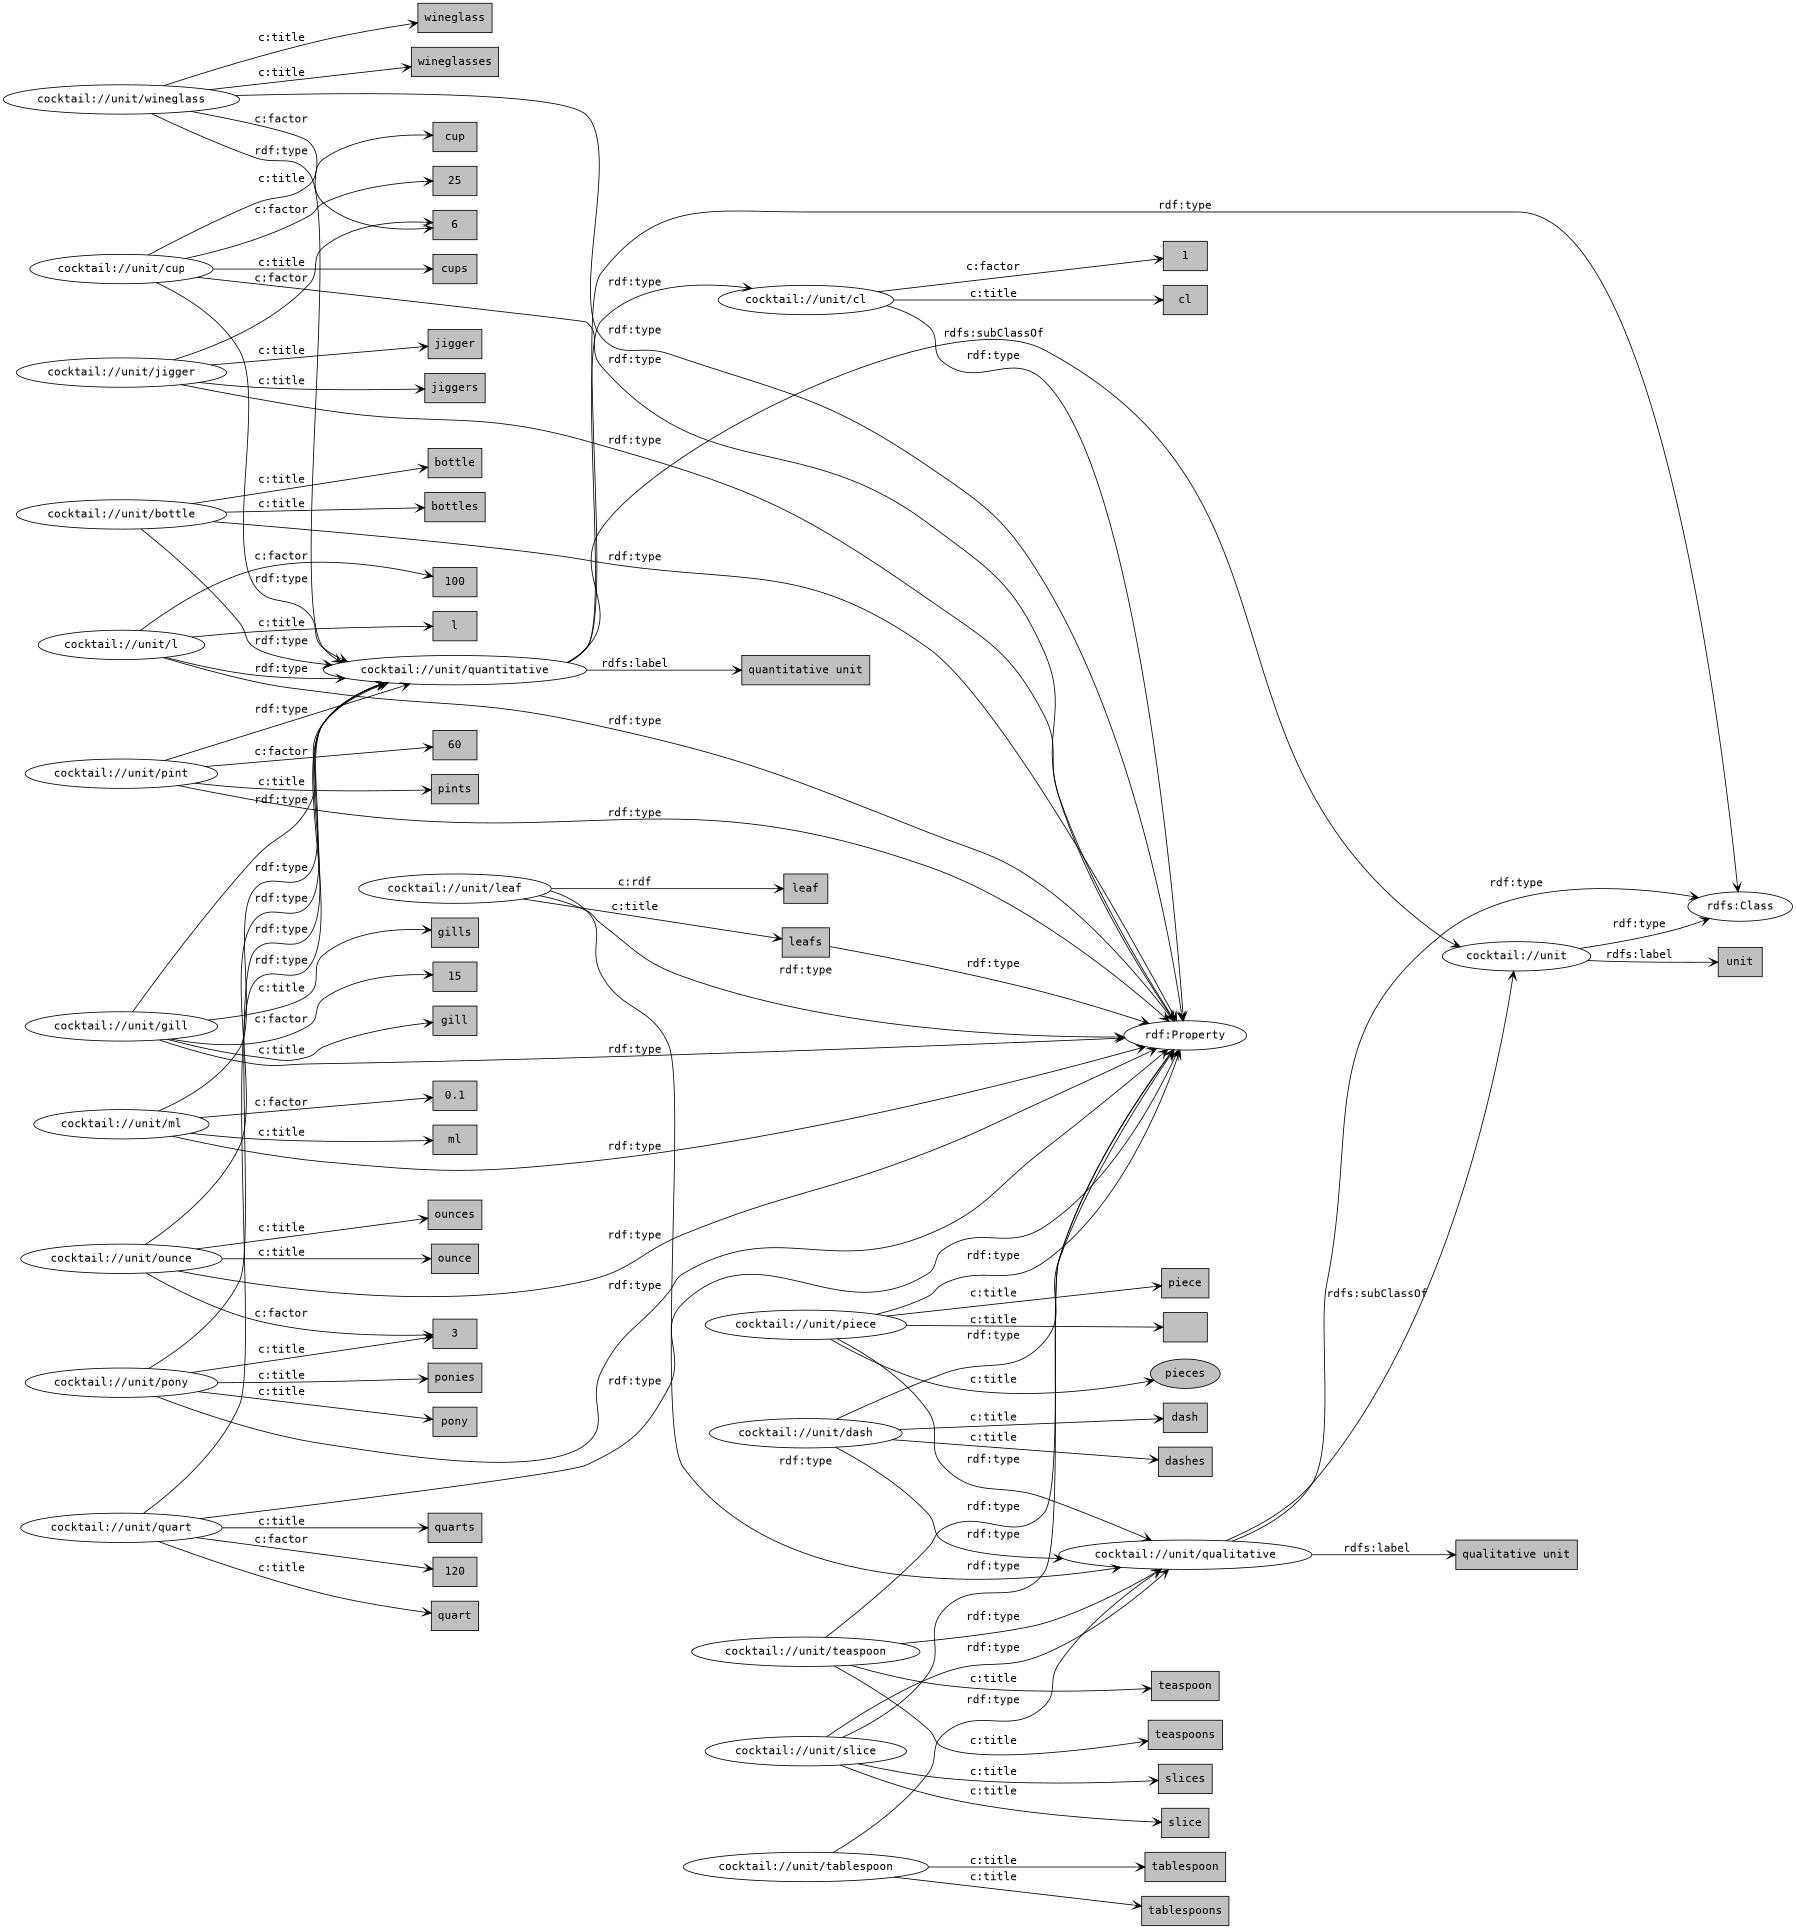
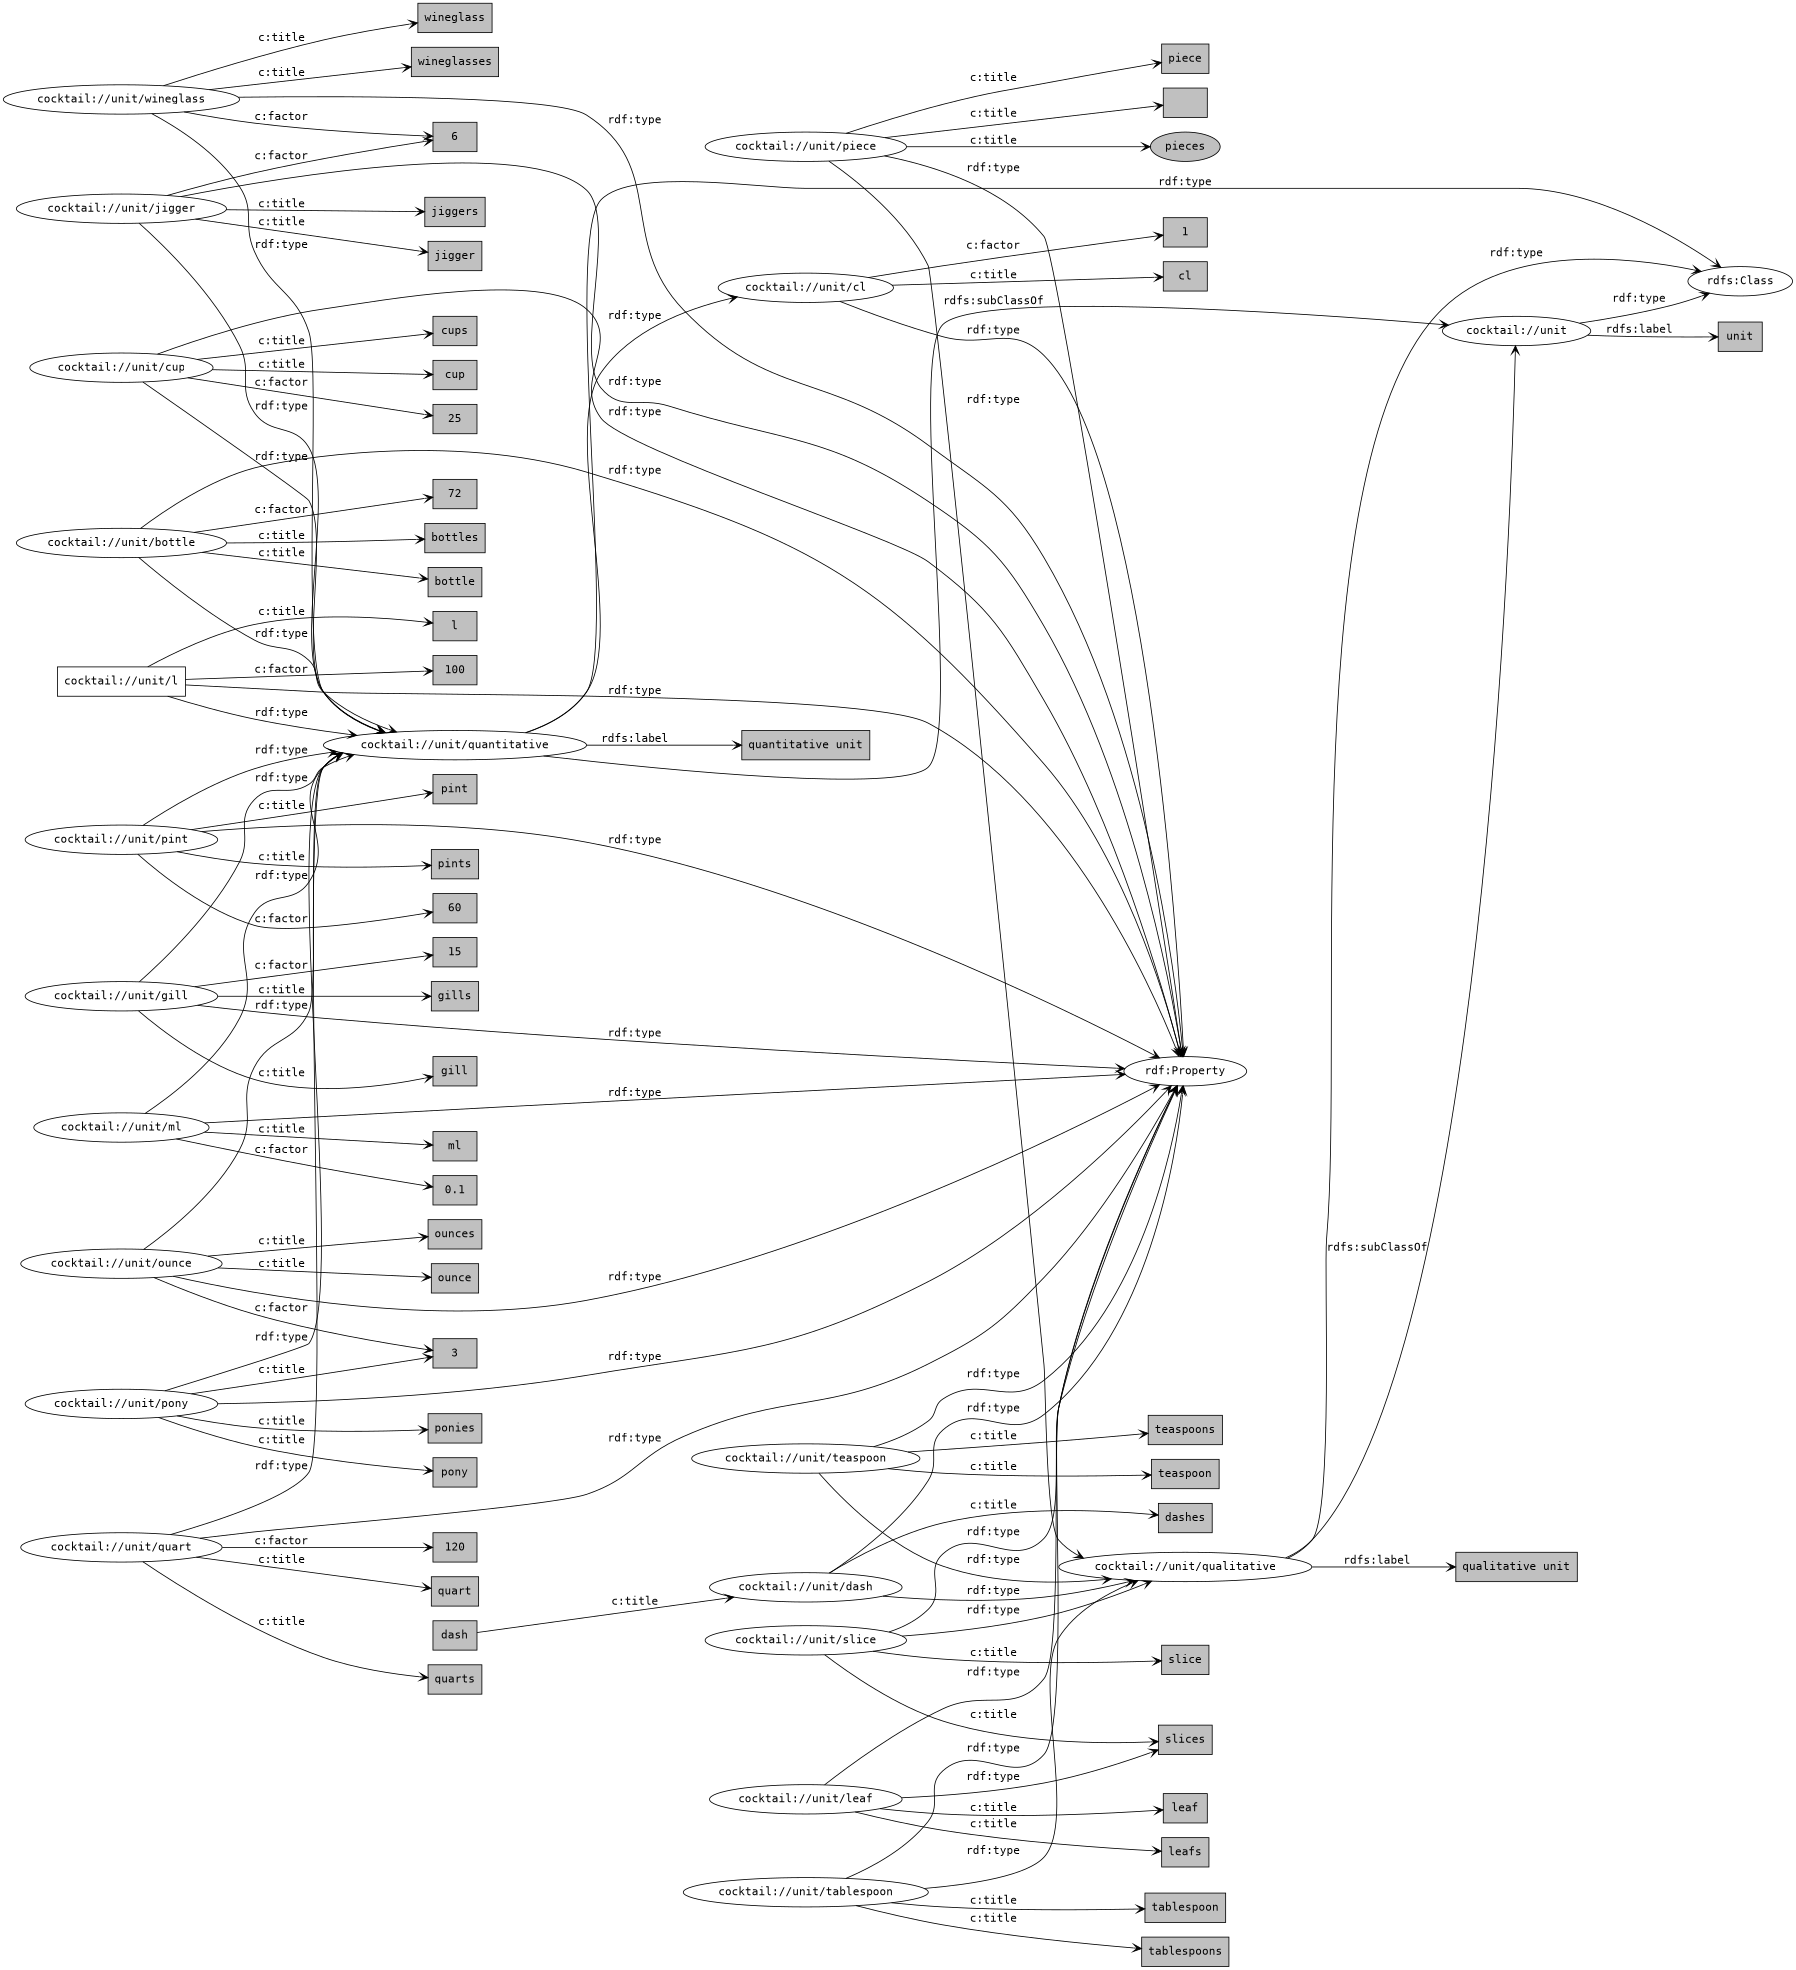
edge "cocktail://unit/jigger" -> "cocktail://unit/quantitative": added, label "rdf:type"
node "72": added
node "cocktail://unit/l": shape ellipse -> box
node "pint": added
edge "cocktail://unit/leaf" -> "leaf": label "c:rdf" -> "c:title"
edge "leafs" -> "rdf:Property": now "cocktail://unit/tablespoon" -> "rdf:Property"
edge "cocktail://unit/leaf" -> "cocktail://unit/qualitative": now "cocktail://unit/leaf" -> "slices"
edge "cocktail://unit/dash" -> "dash": reversed
